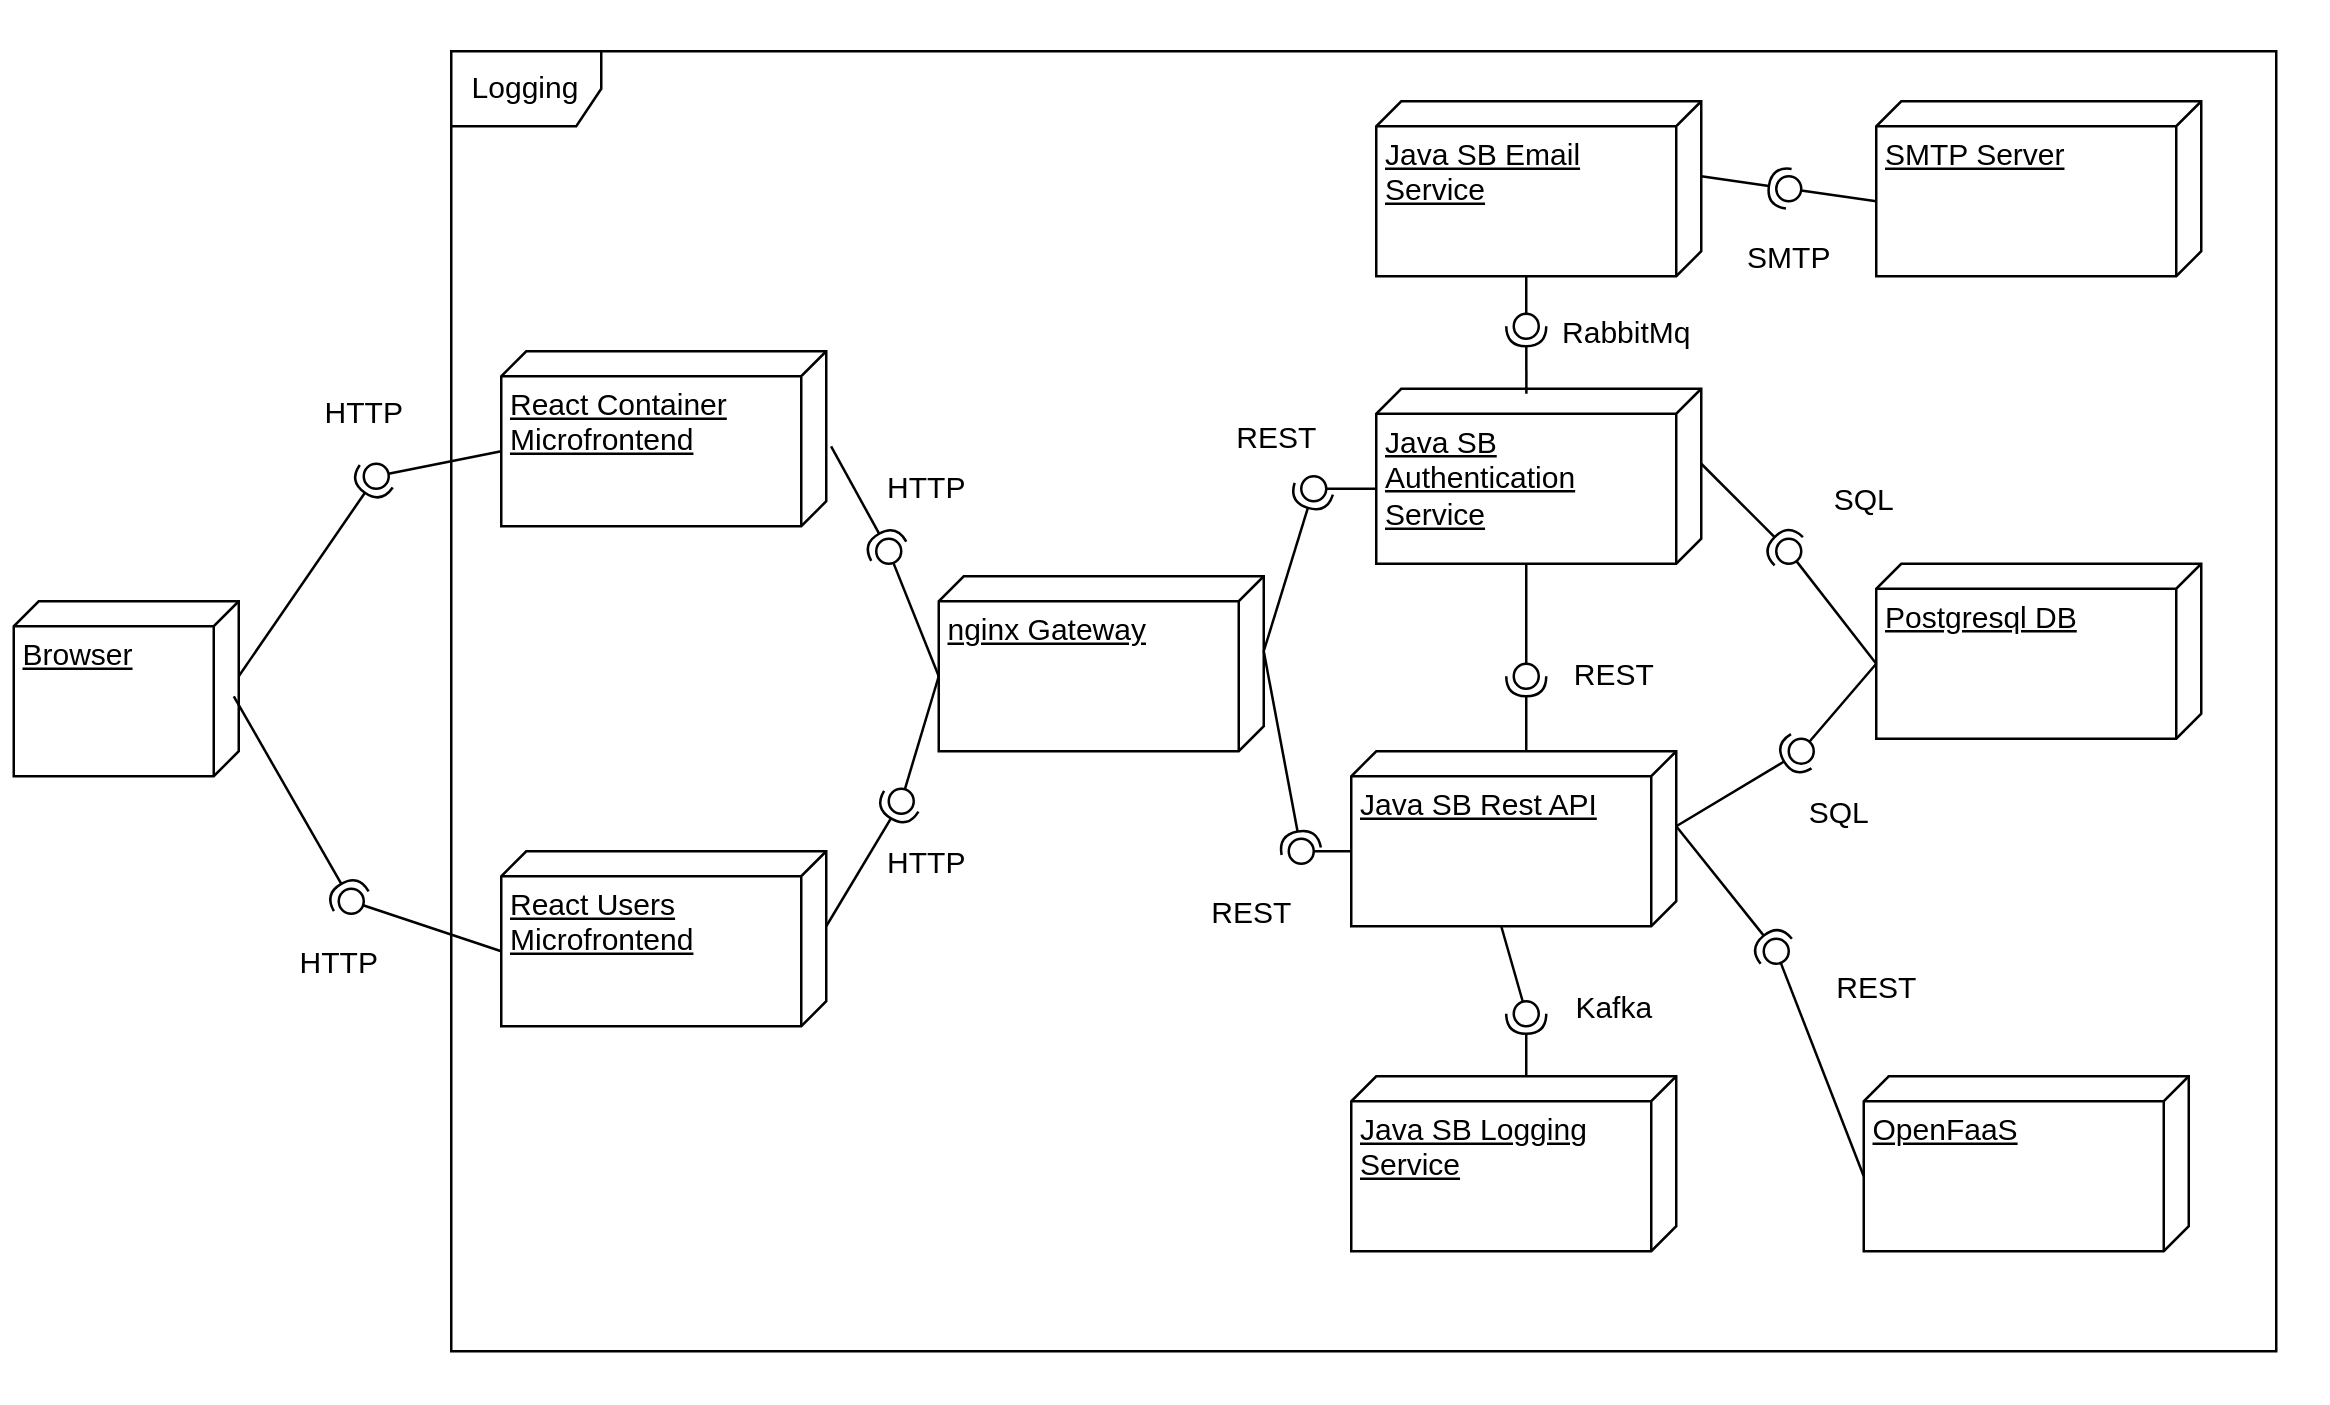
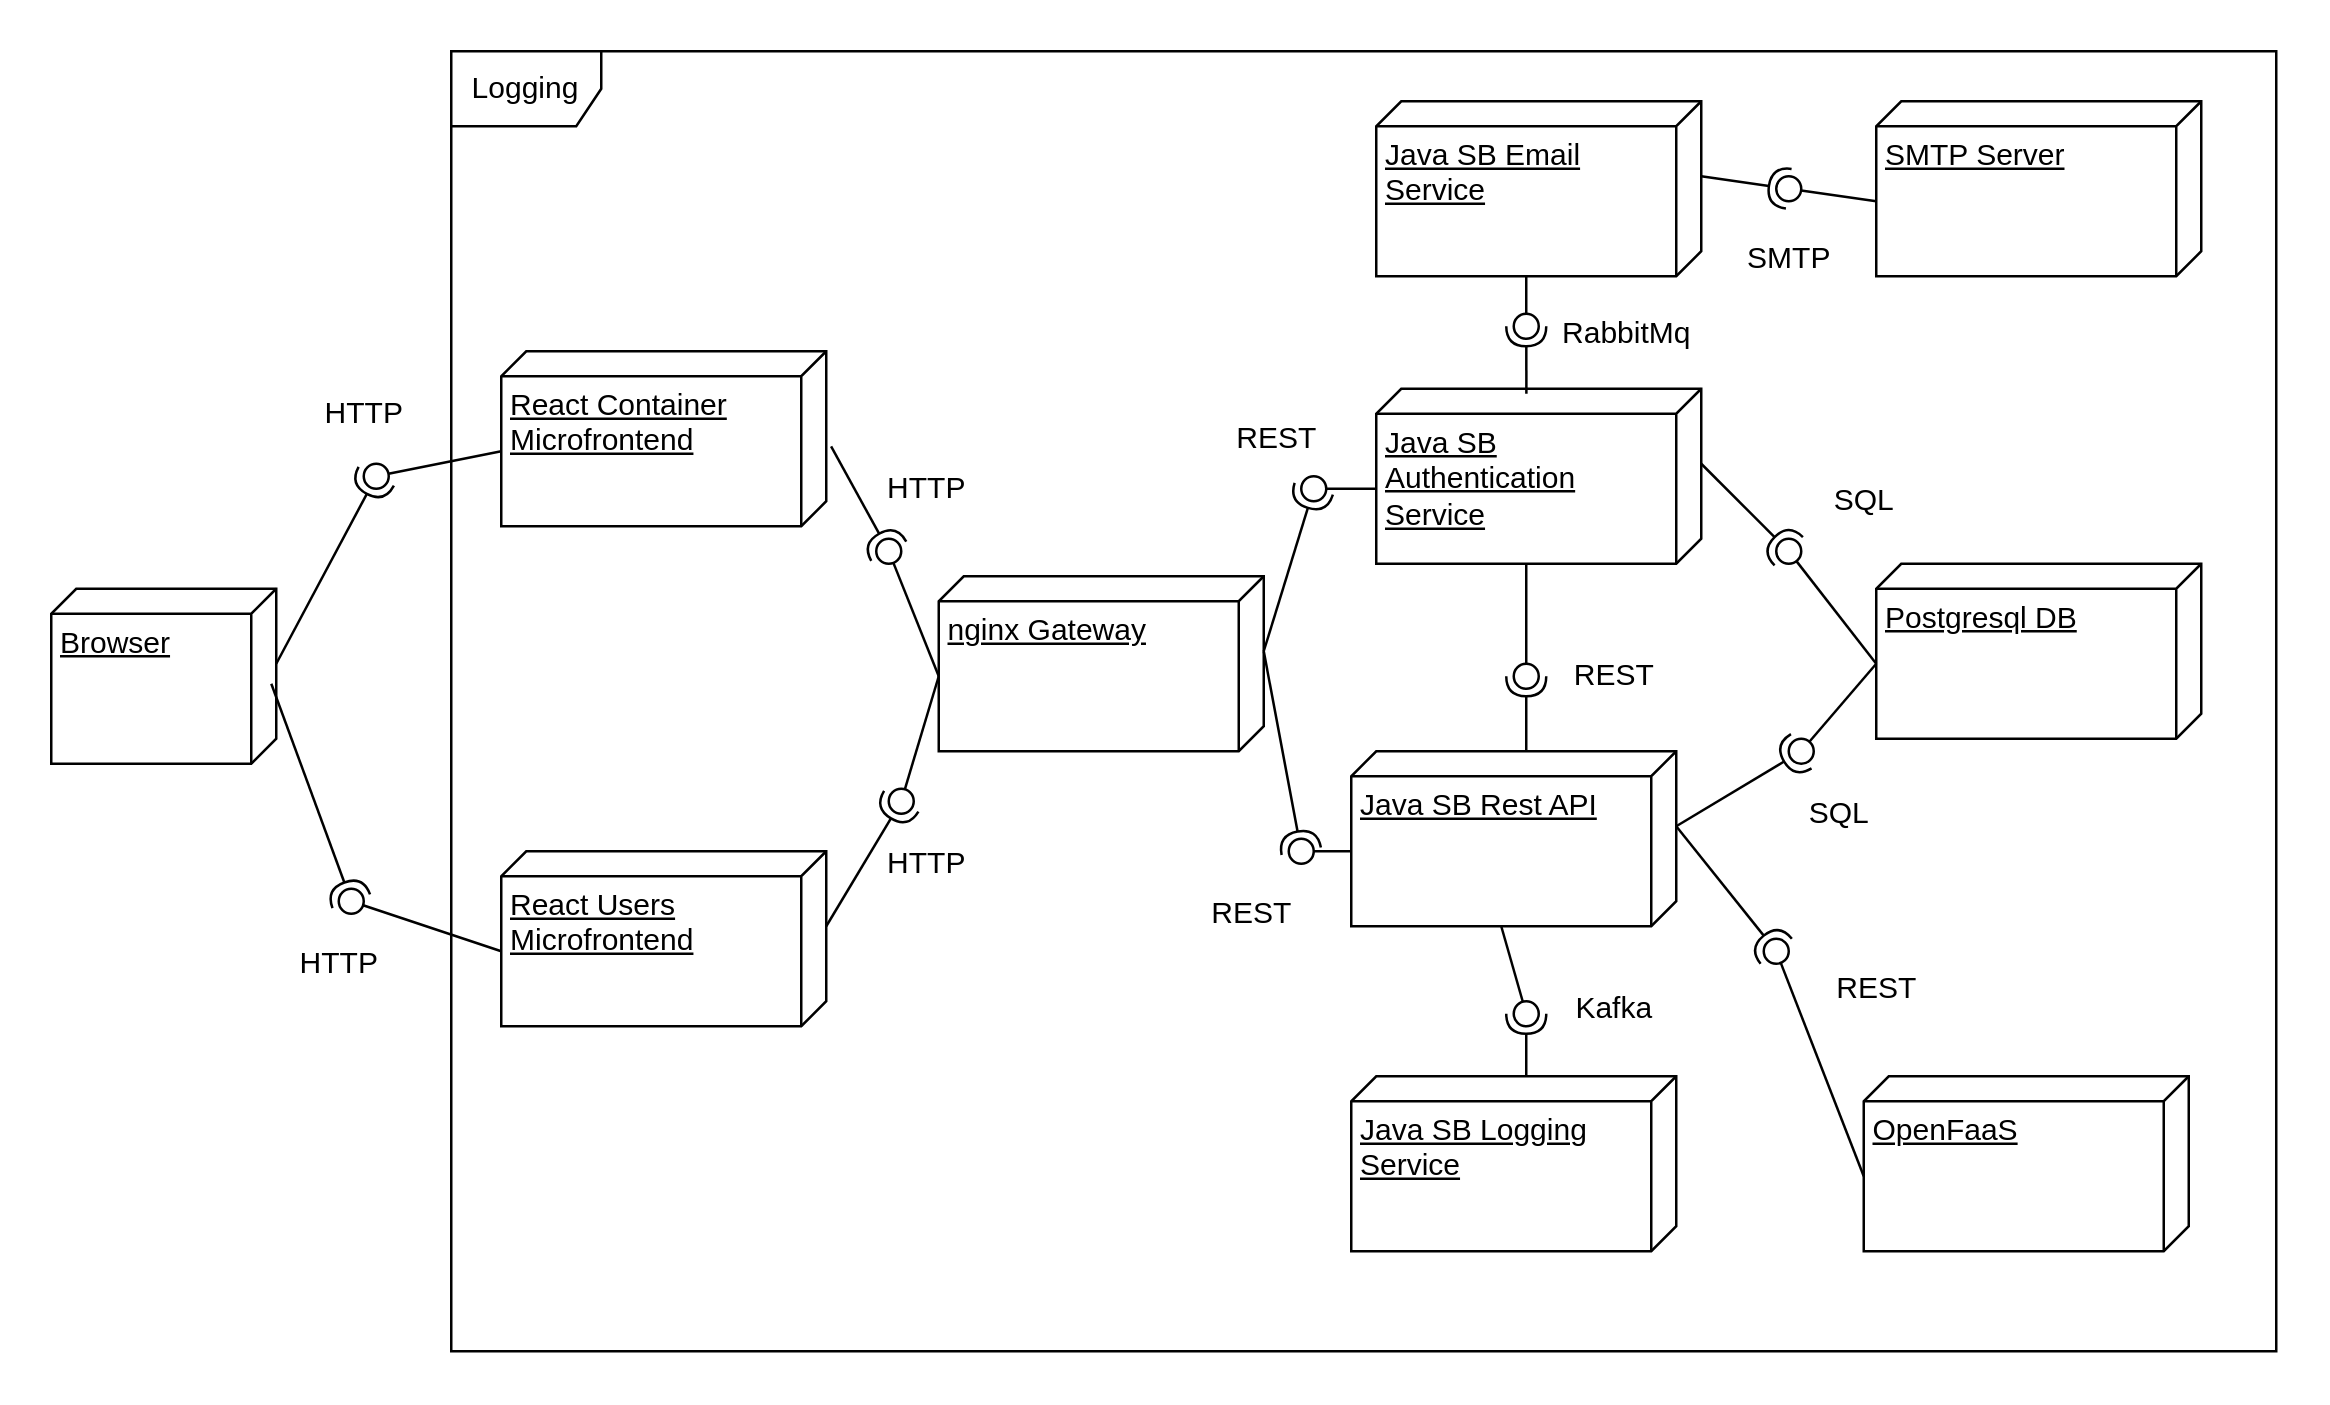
node "Browser": moved (126, 689) -> (164, 676)
